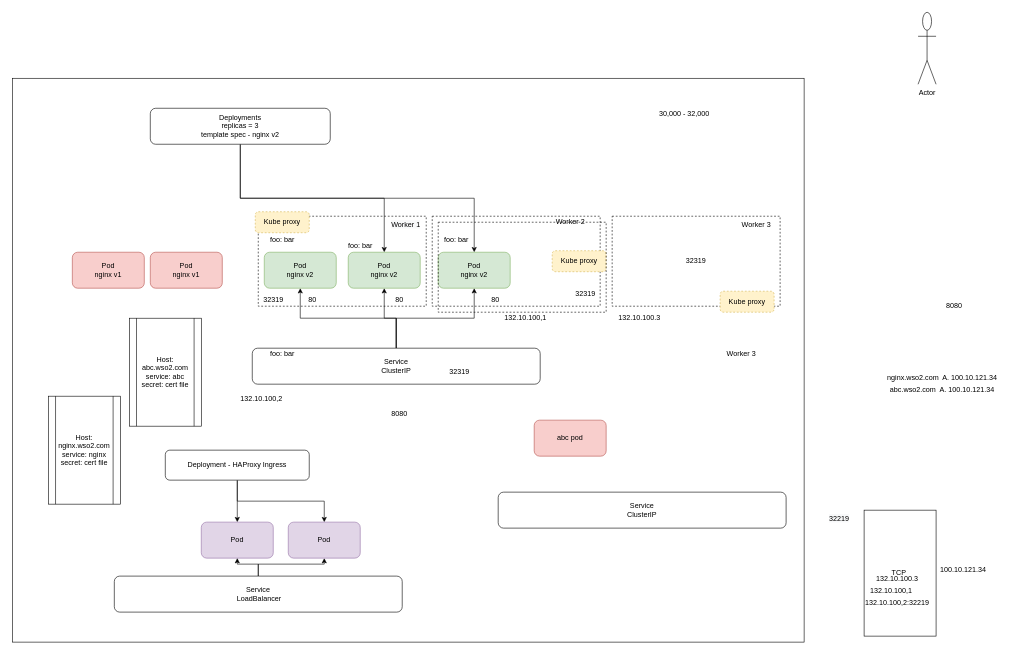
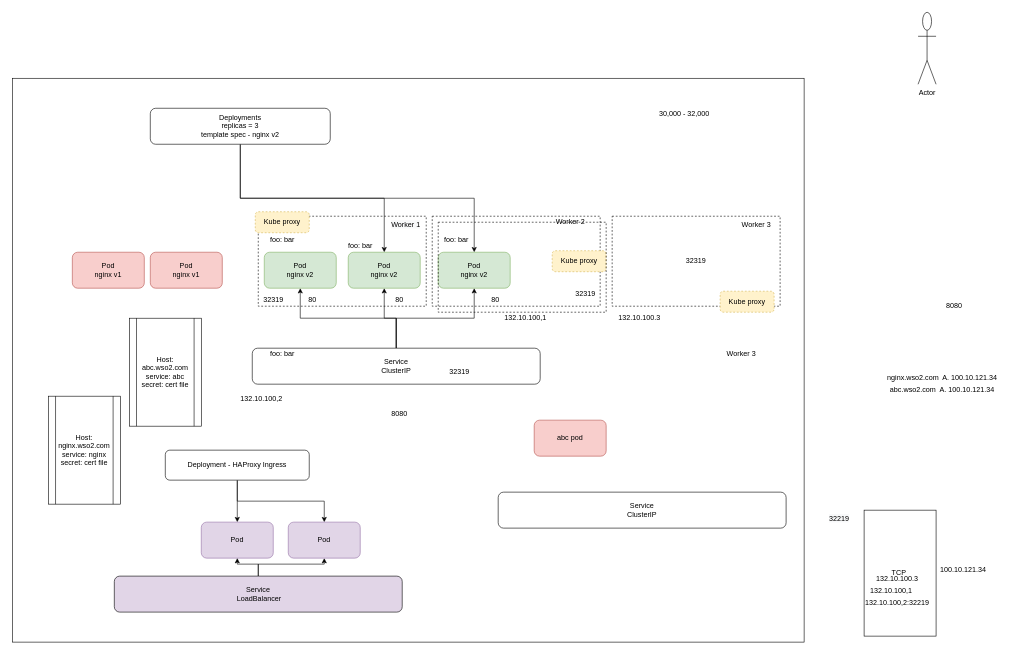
node "Service LoadBalancer": fillcolor #ffffff -> #e1d5e7
